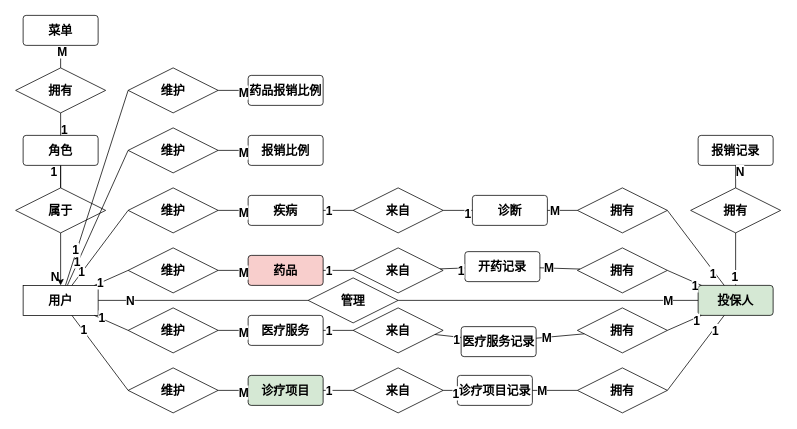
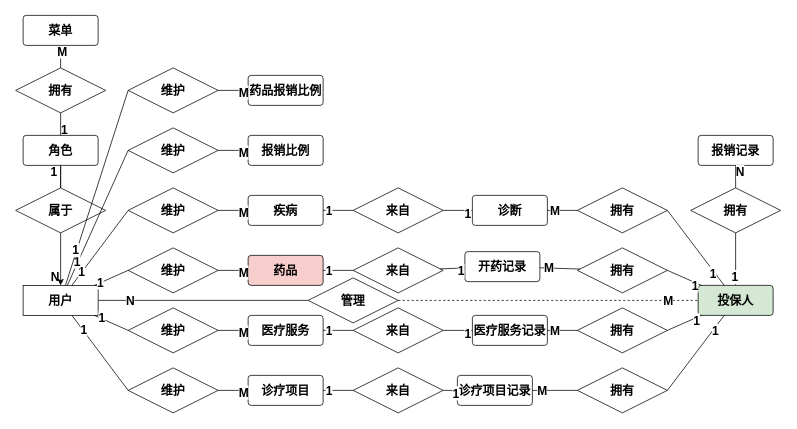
edge "管理" -- "投保人": style solid -> dashed
node "医疗服务记录": moved (498, 342) -> (510, 330)
node "诊疗项目": fillcolor #d5e8d4 -> #ffffff
